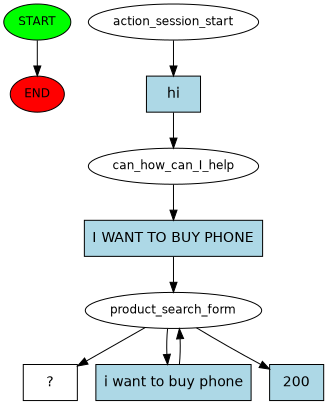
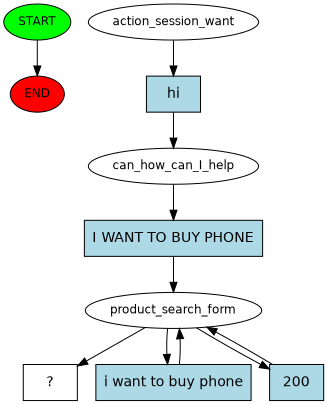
node "action_session_start": label "action_session_start" -> "action_session_want"
edge "200" -> "product_search_form": added
